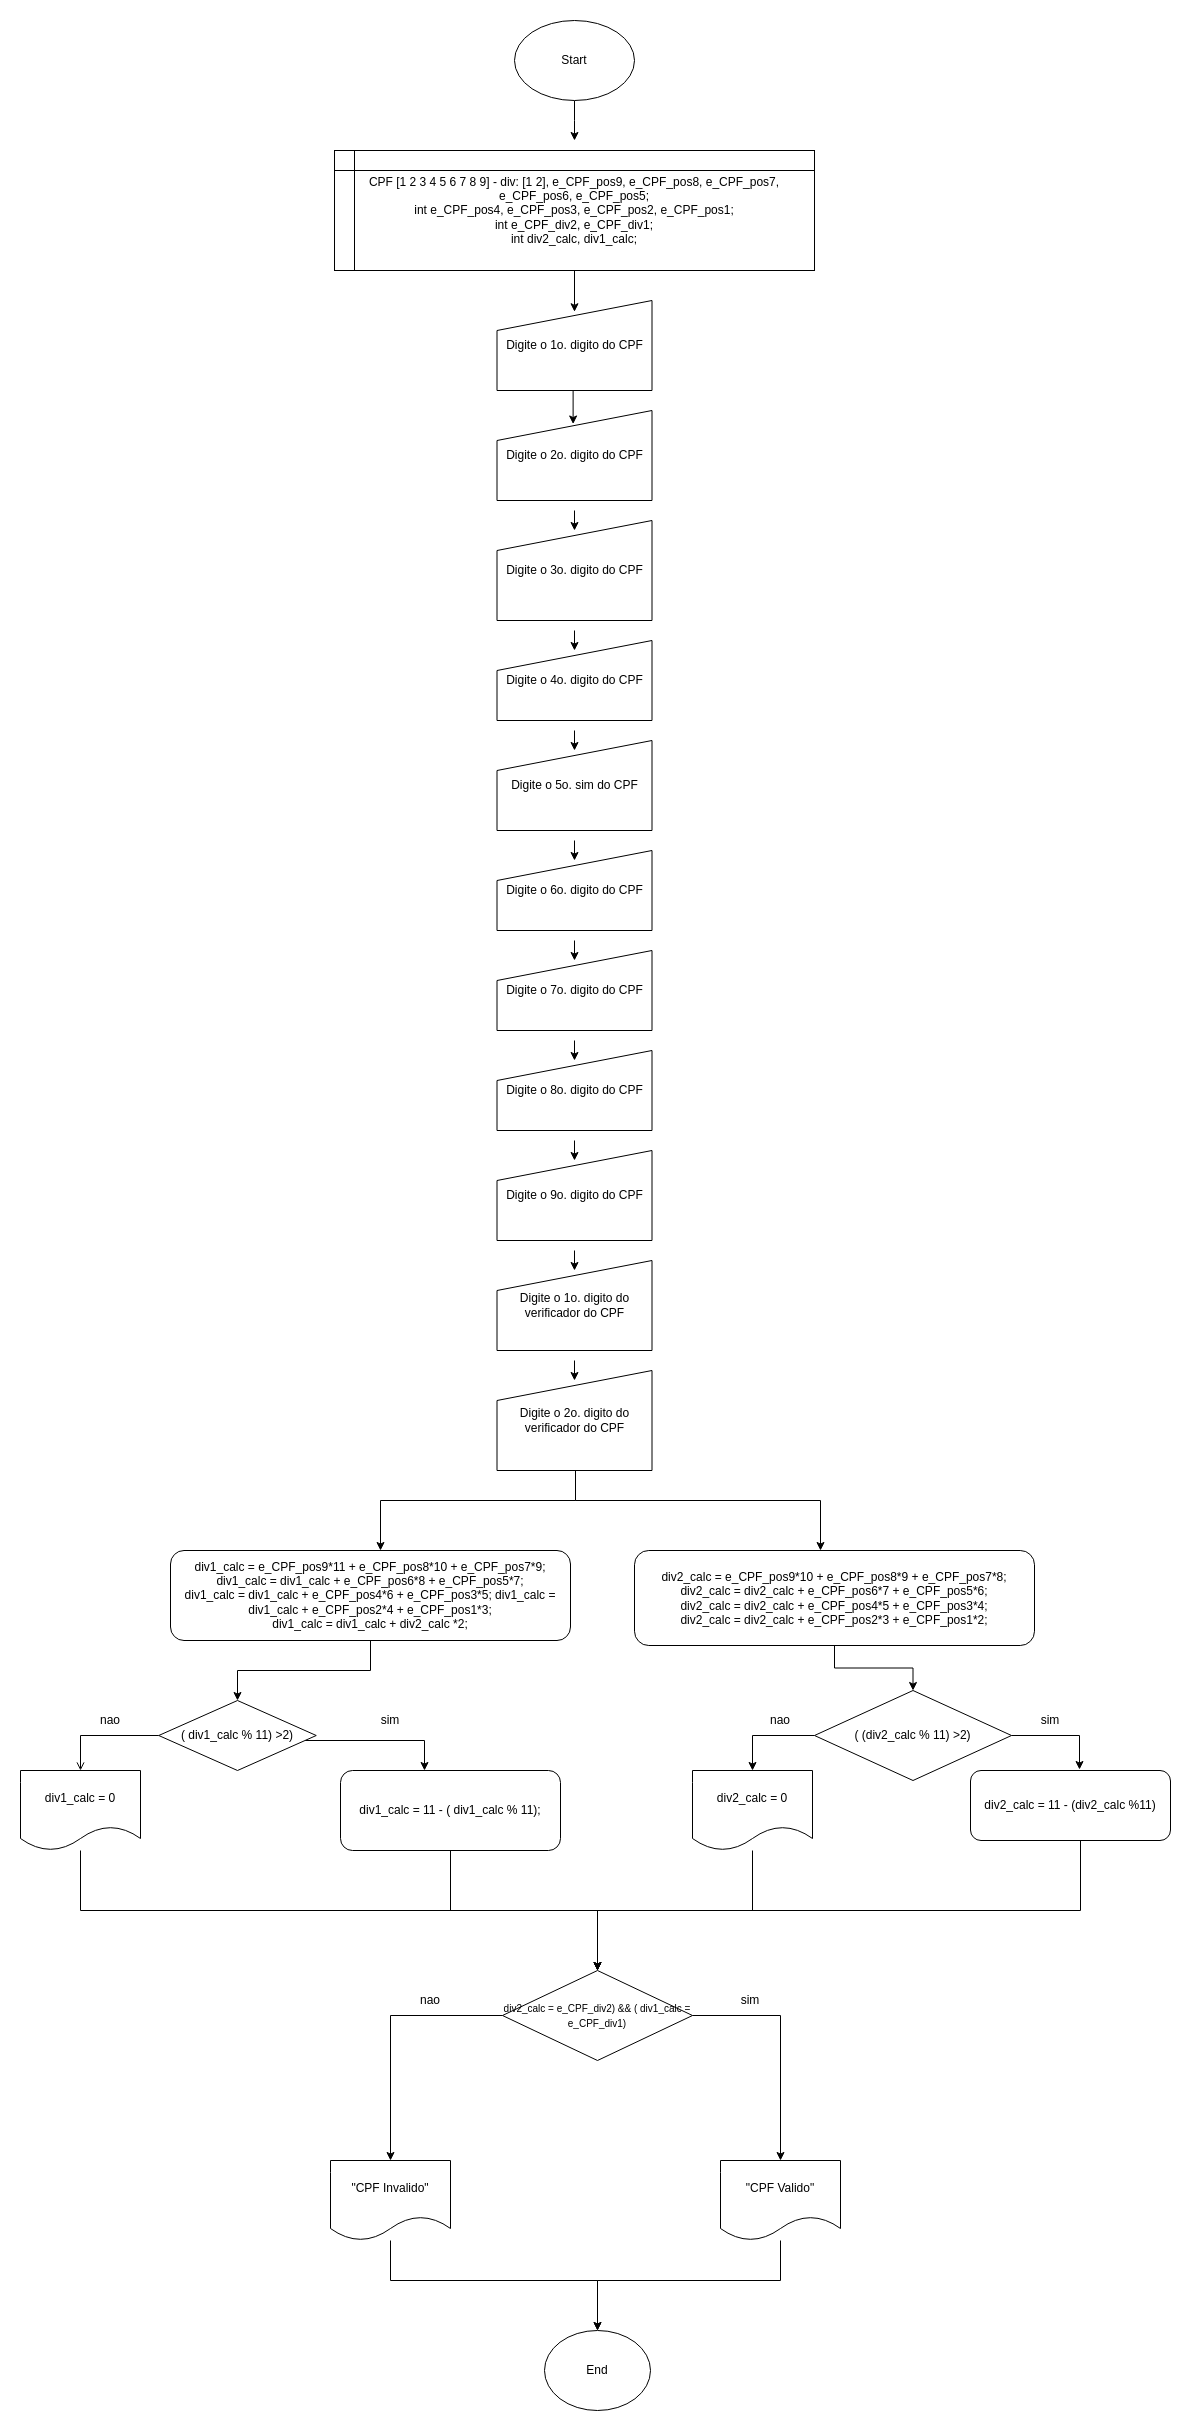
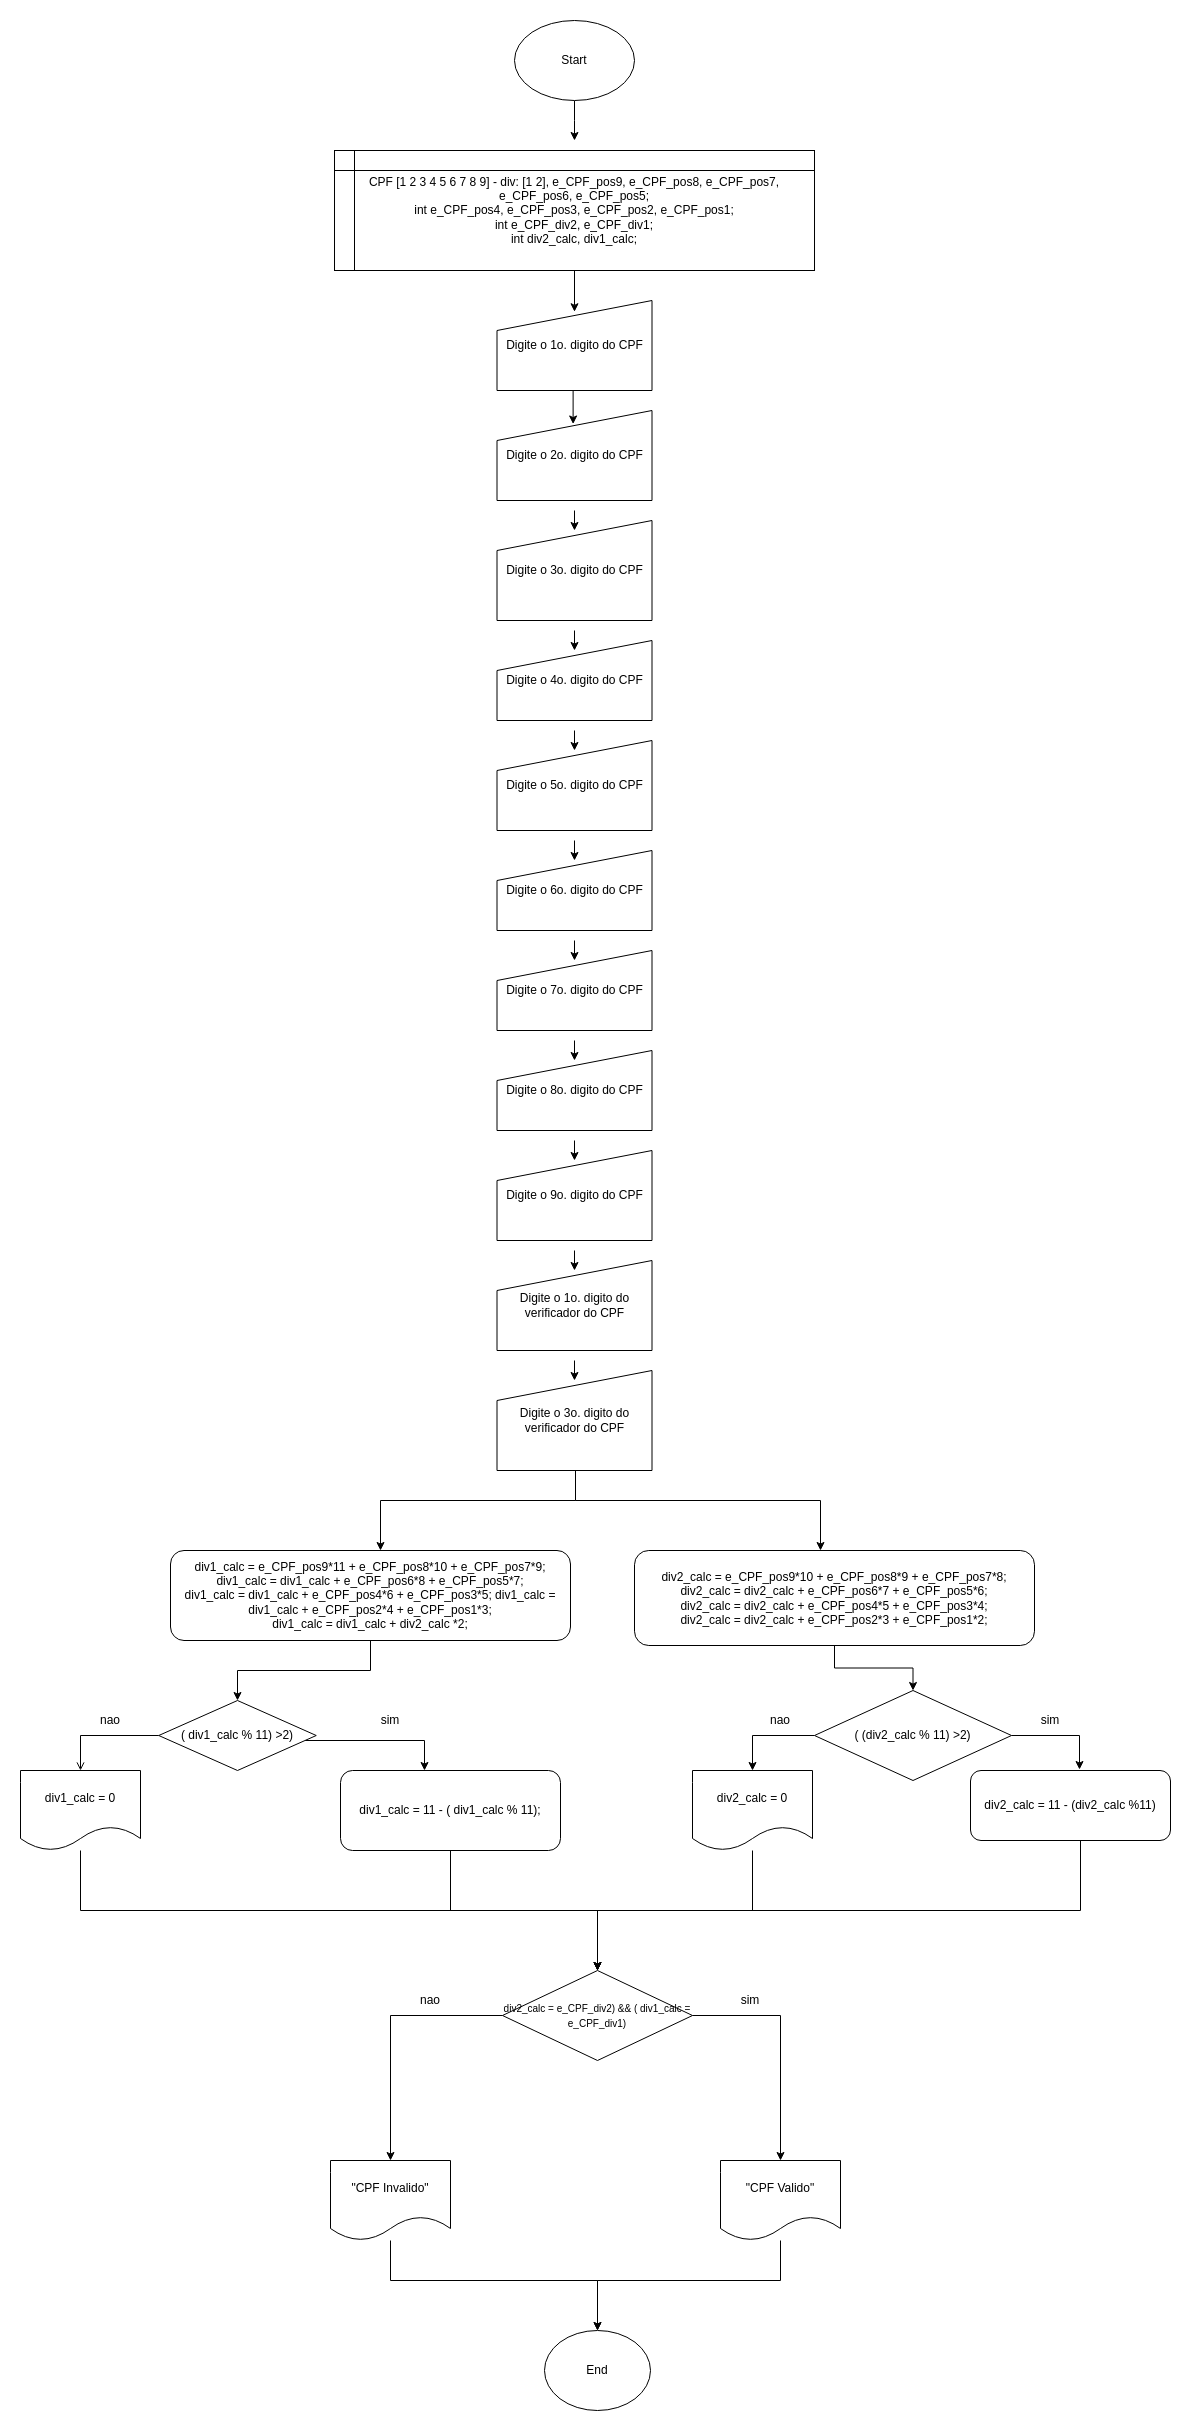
node "Digite o 5o. sim do CPF": label "Digite o 5o. sim do CPF" -> "Digite o 5o. digito do CPF"
node "Digite o 2o. digito do verificador do CPF": label "Digite o 2o. digito do verificador do CPF" -> "Digite o 3o. digito do verificador do CPF"
